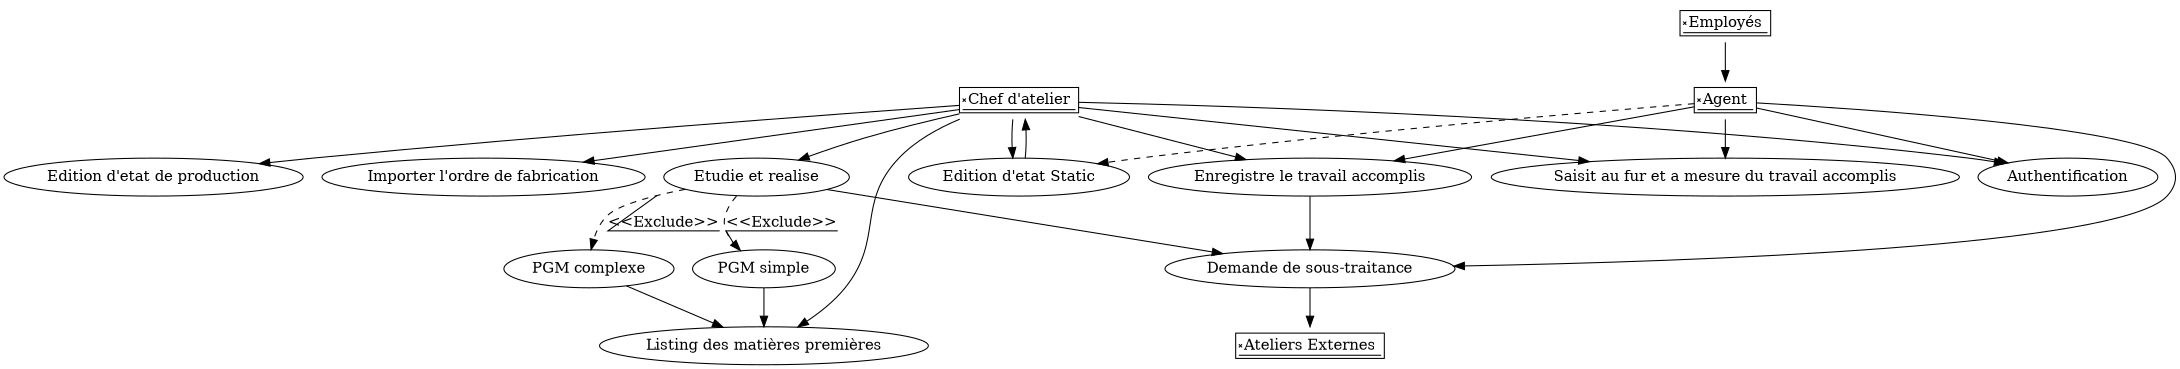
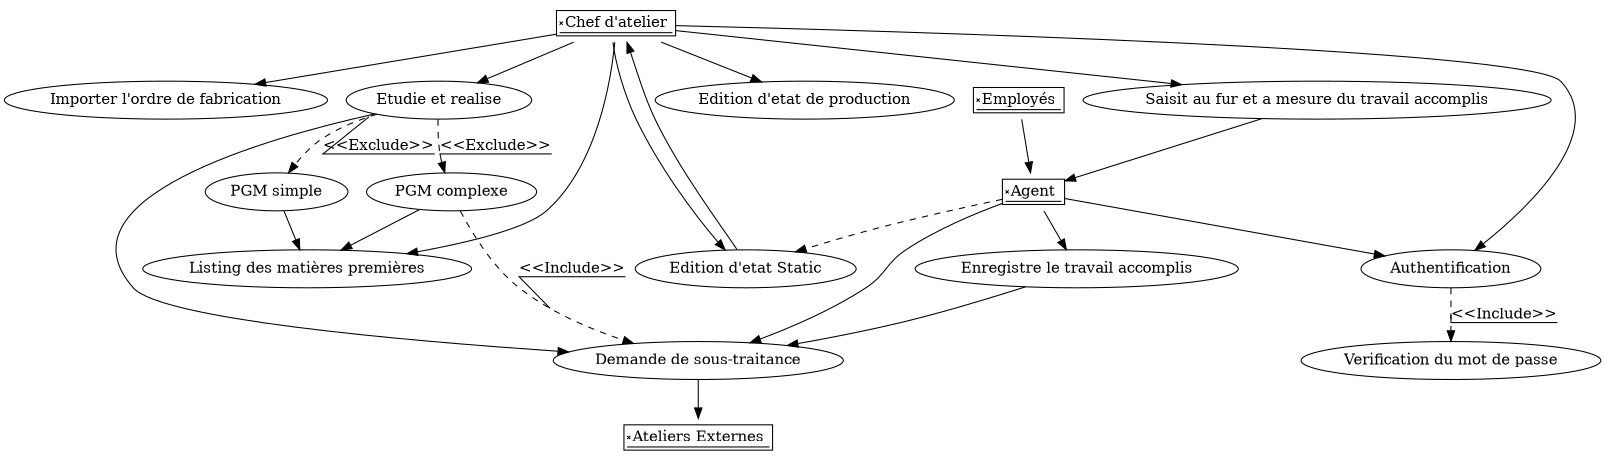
edge "Agent" -> "Saisit au fur et a mesure du travail accomplis": reversed
edge "Chef d'atelier" -> "Enregistre le travail accomplis": removed
edge "PGM complexe" -> "Demande de sous-traitance": added, label "<<Include>>"
node "Verification du mot de passe": added
